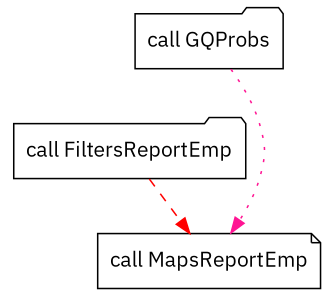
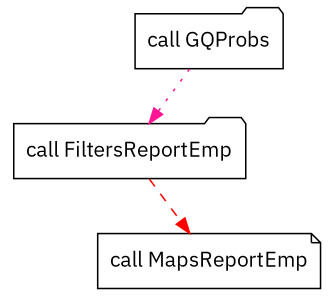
edge "call GQProbs" -> "call MapsReportEmp": now "call GQProbs" -> "call FiltersReportEmp"
